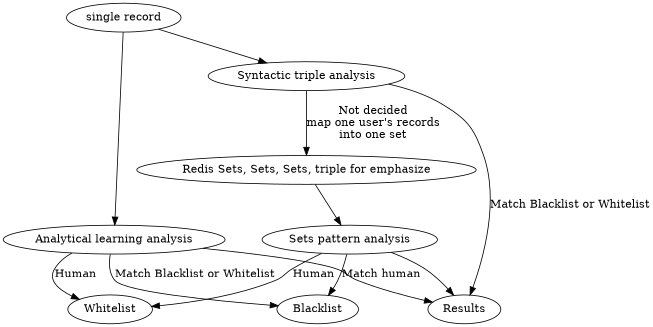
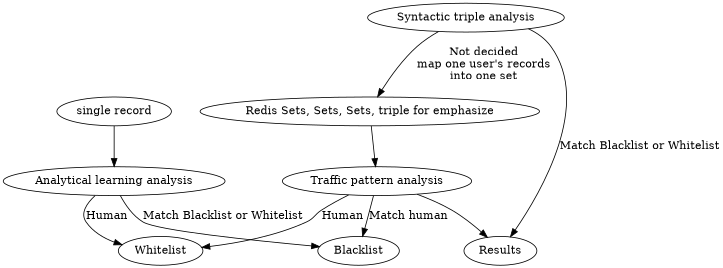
edge "single record" -> "Syntactic triple analysis": removed
node "Sets pattern analysis": label "Sets pattern analysis" -> "Traffic pattern analysis"
edge "Analytical learning analysis" -> "Results": removed
